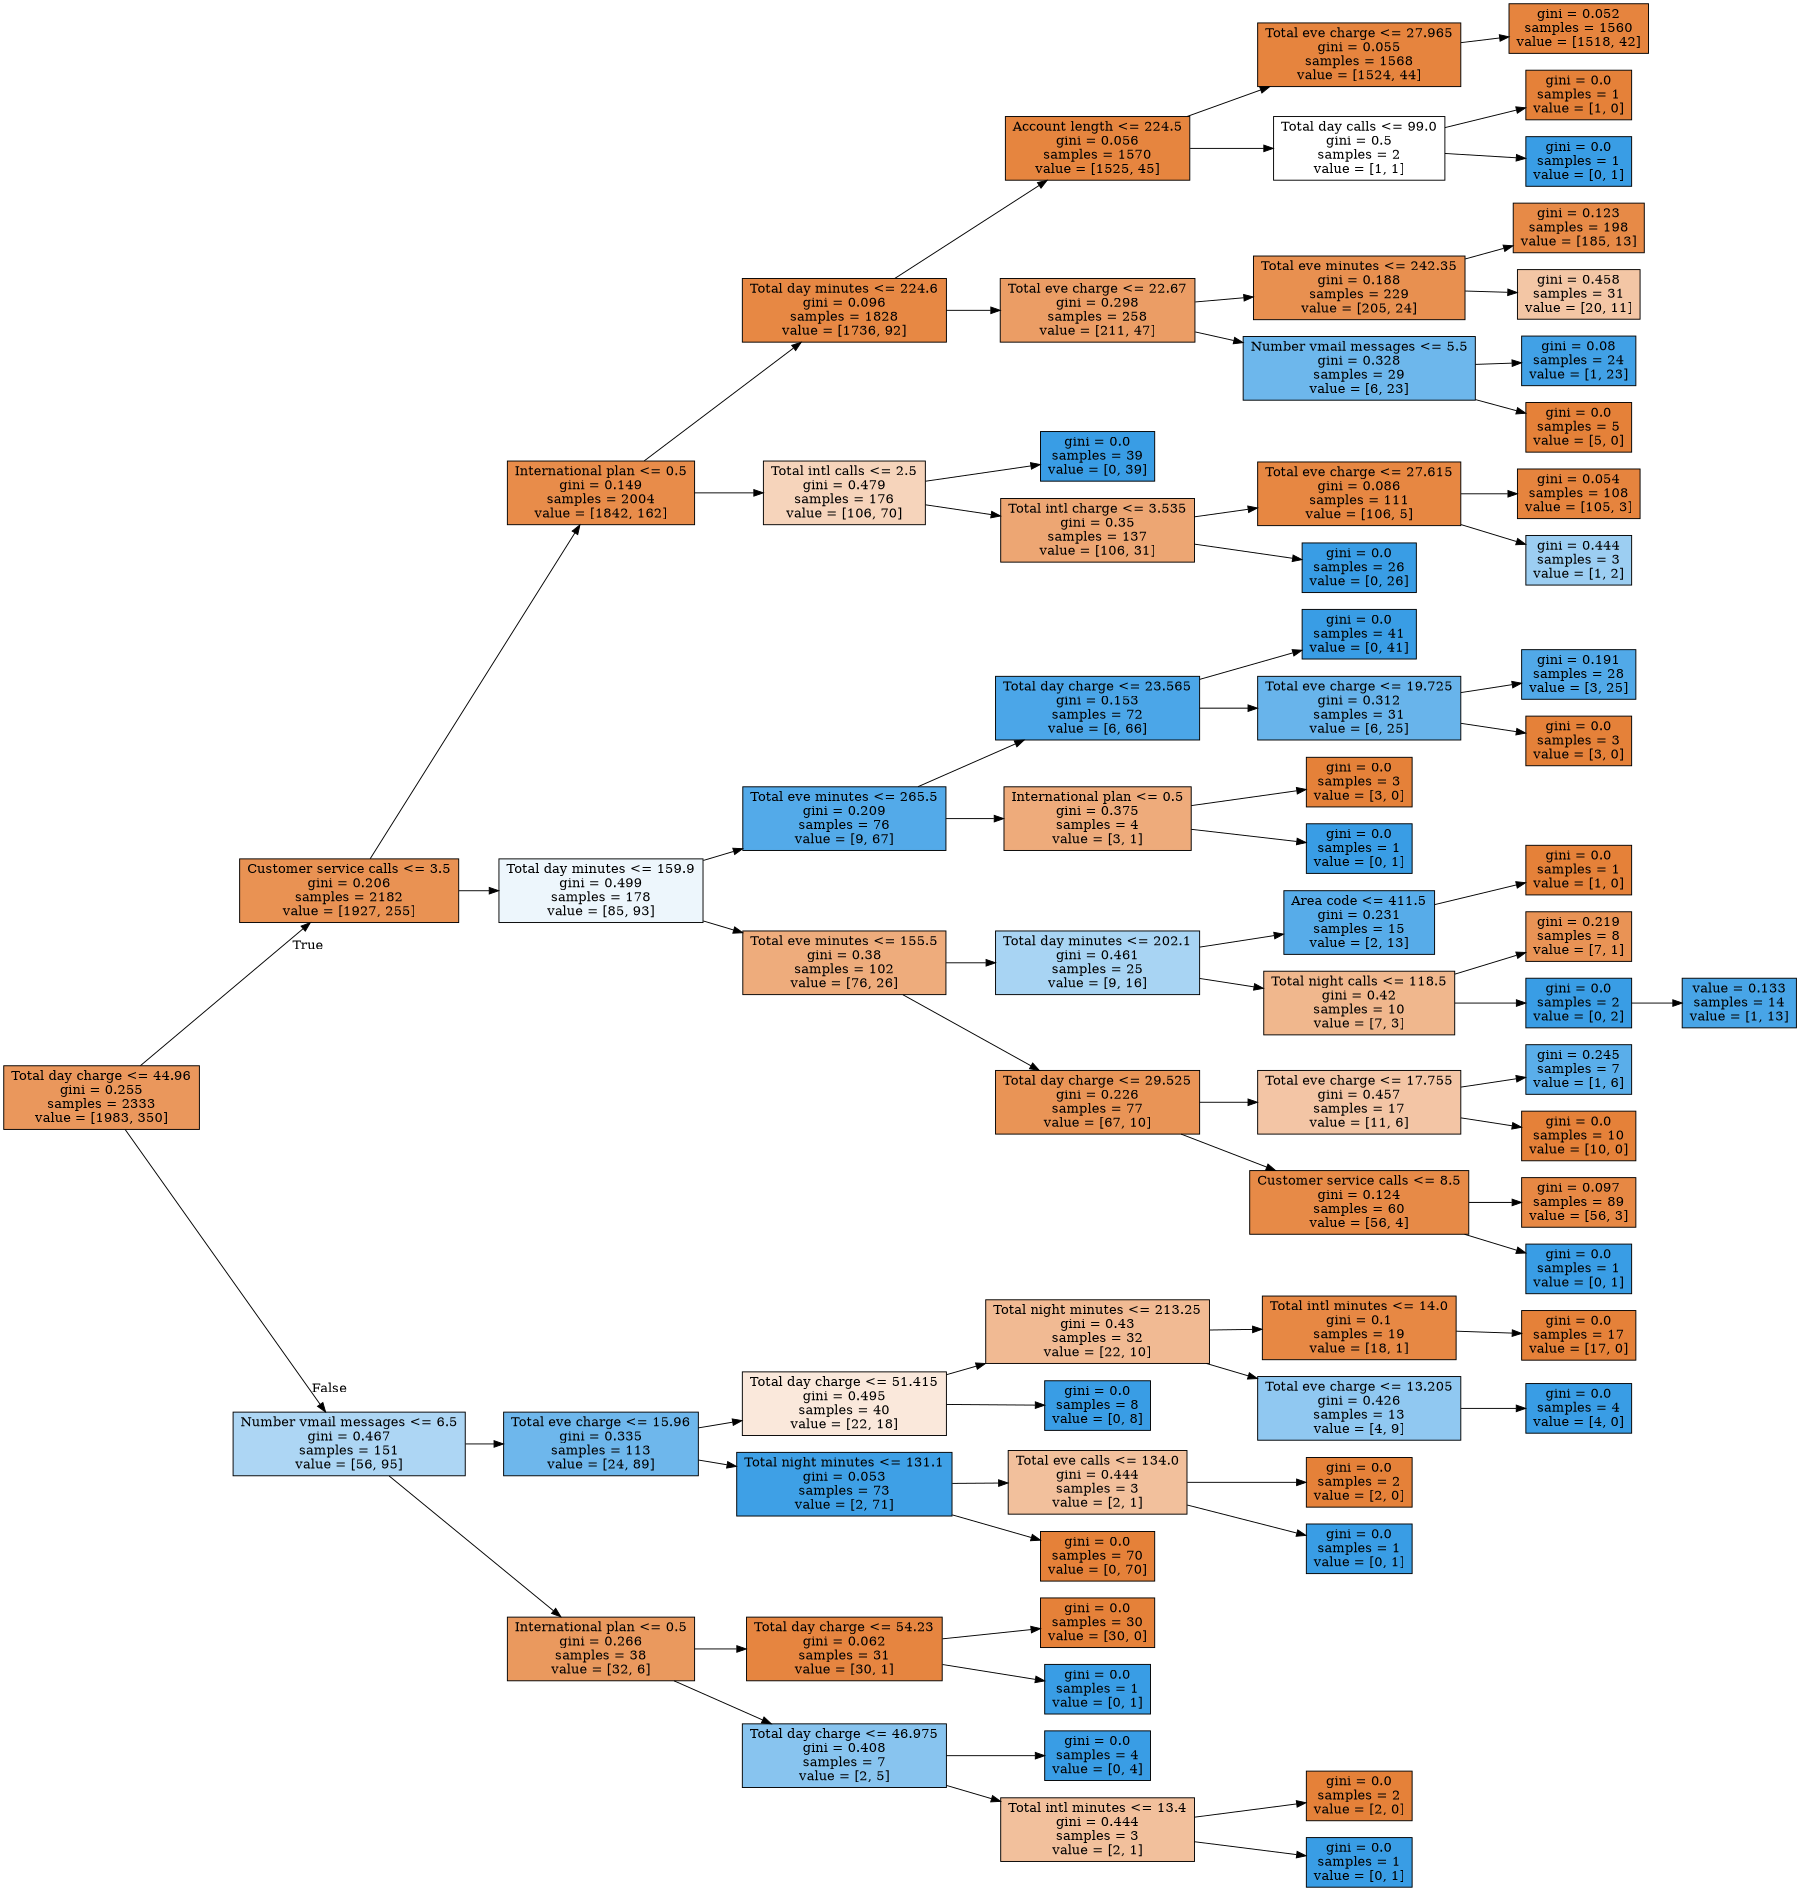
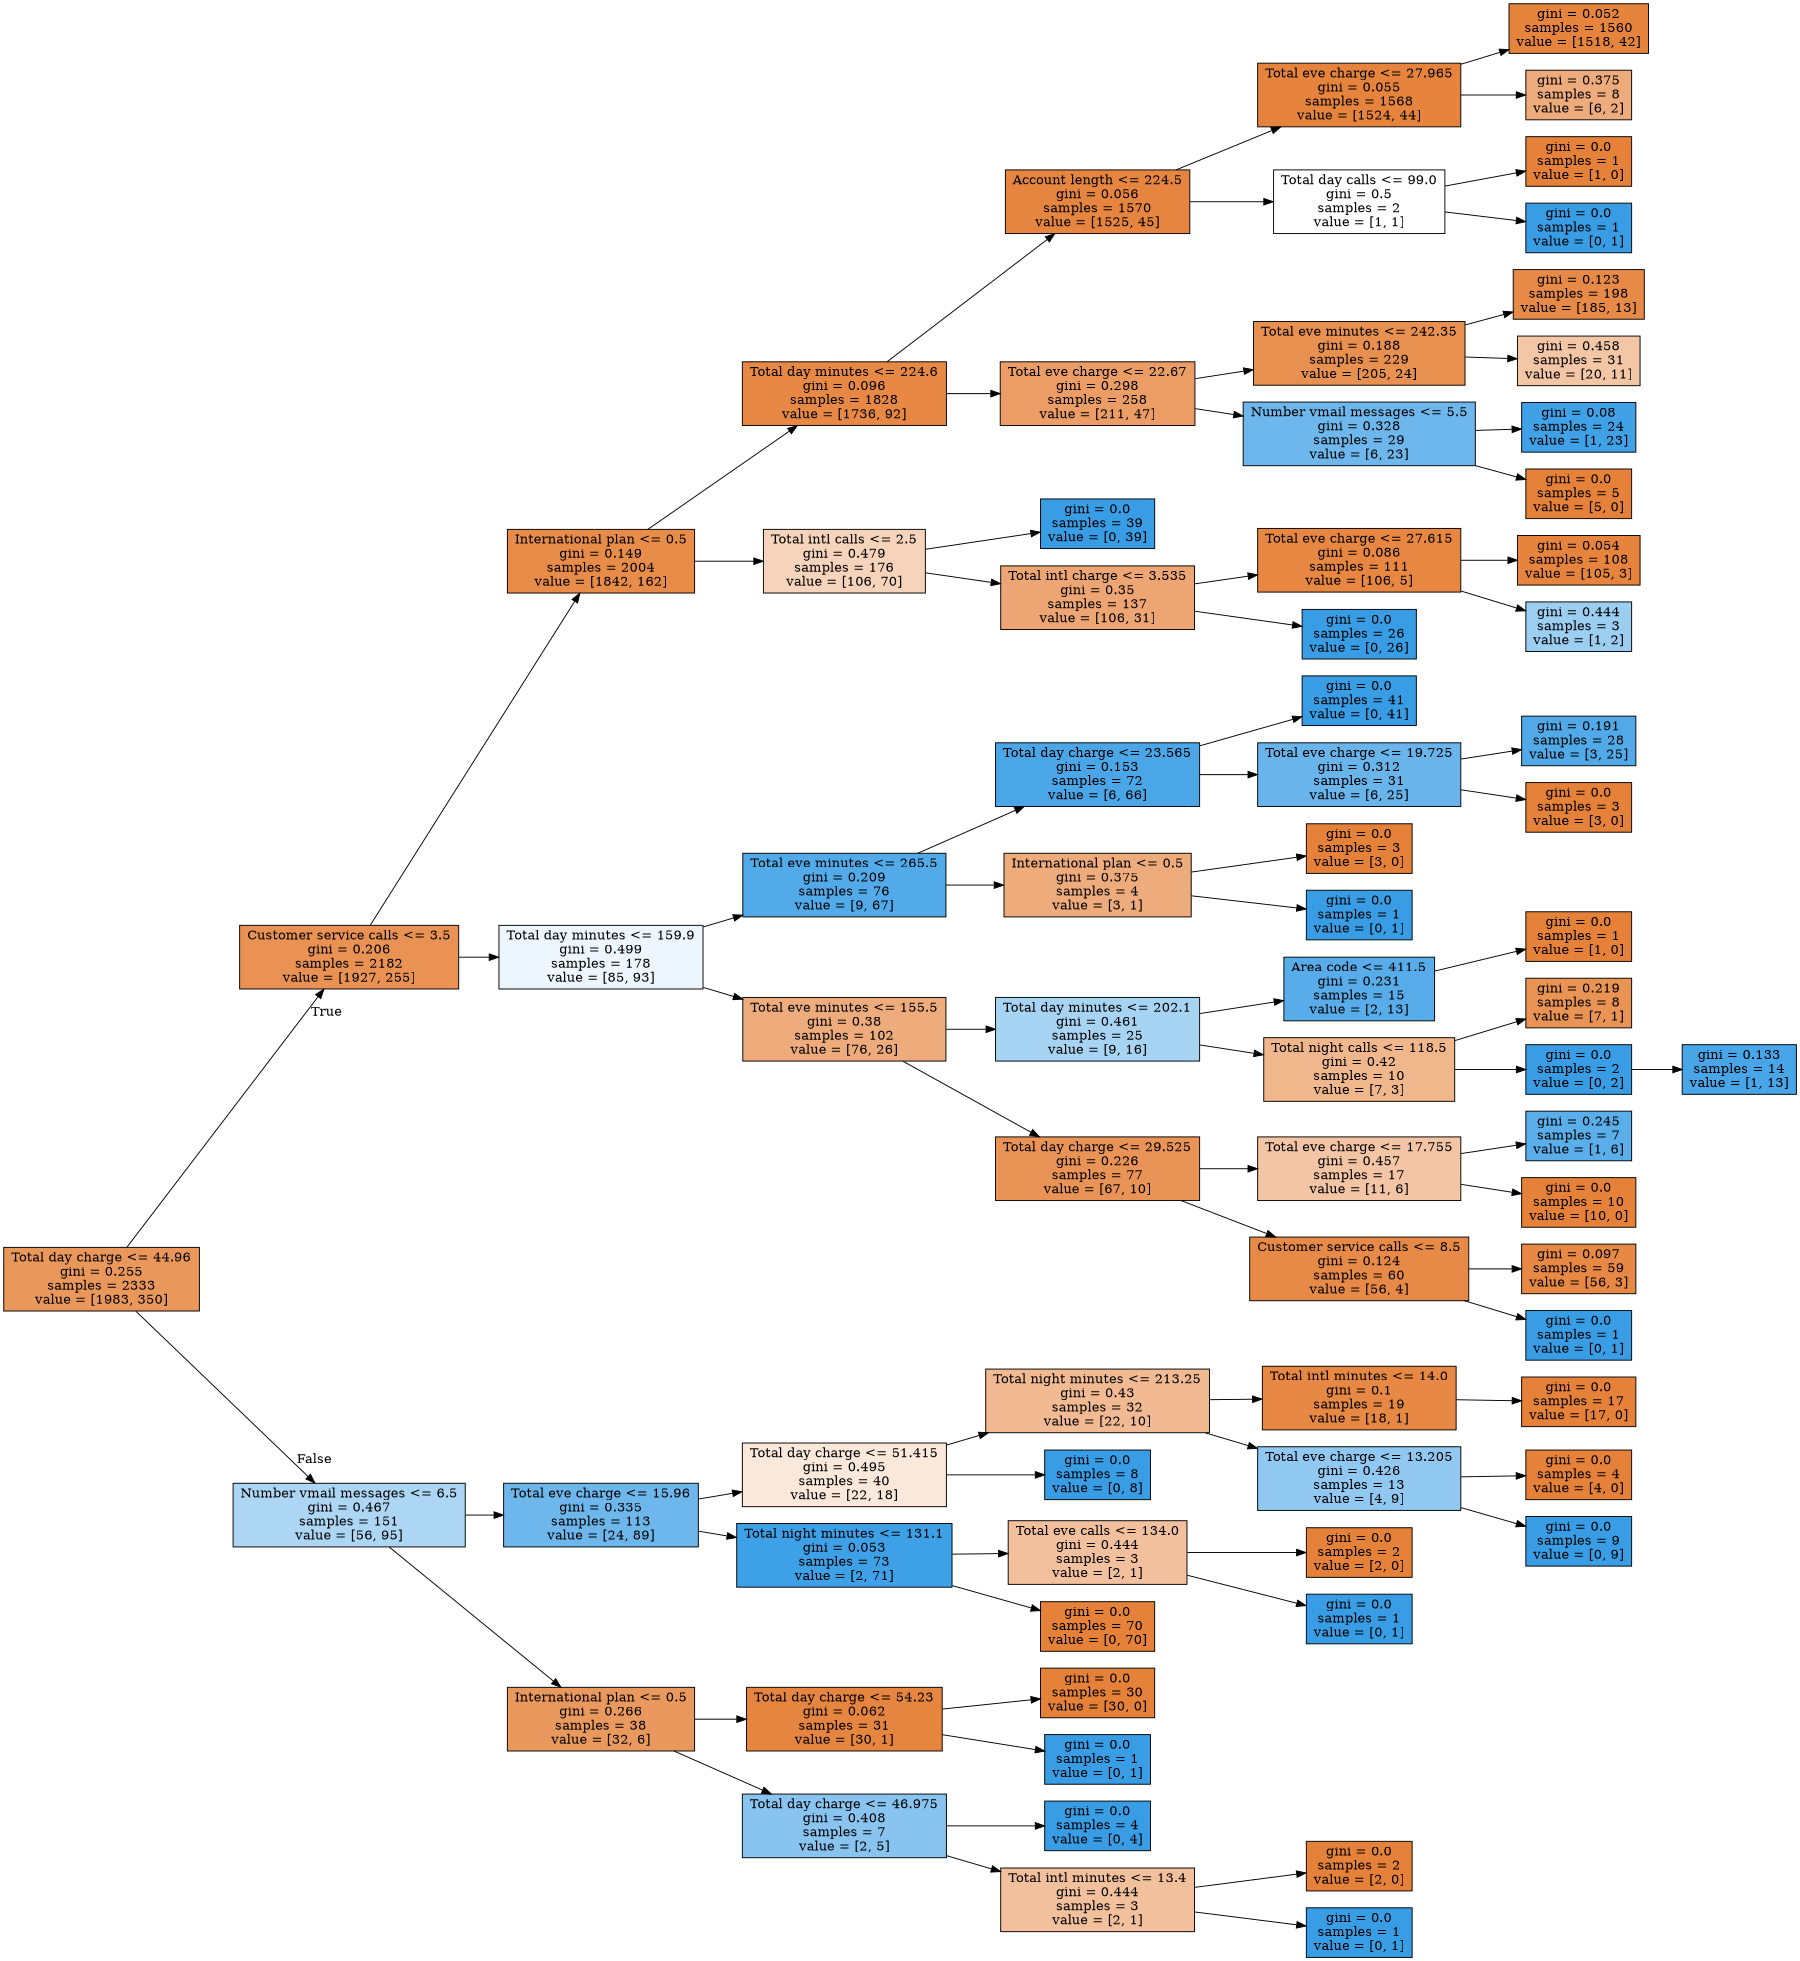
node "gini = 0.375 samples = 8 value = [6, 2]": added
node "value = 0.133 samples = 14 value = [1, 13]": label "value = 0.133 samples = 14 value = [1, 13]" -> "gini = 0.133 samples = 14 value = [1, 13]"
node "gini = 0.097 samples = 89 value = [56, 3]": label "gini = 0.097 samples = 89 value = [56, 3]" -> "gini = 0.097 samples = 59 value = [56, 3]"
node "gini = 0.0 samples = 4 value = [4, 0]": fillcolor #399de5ff -> #e58139ff
node "gini = 0.0 samples = 9 value = [0, 9]": added
